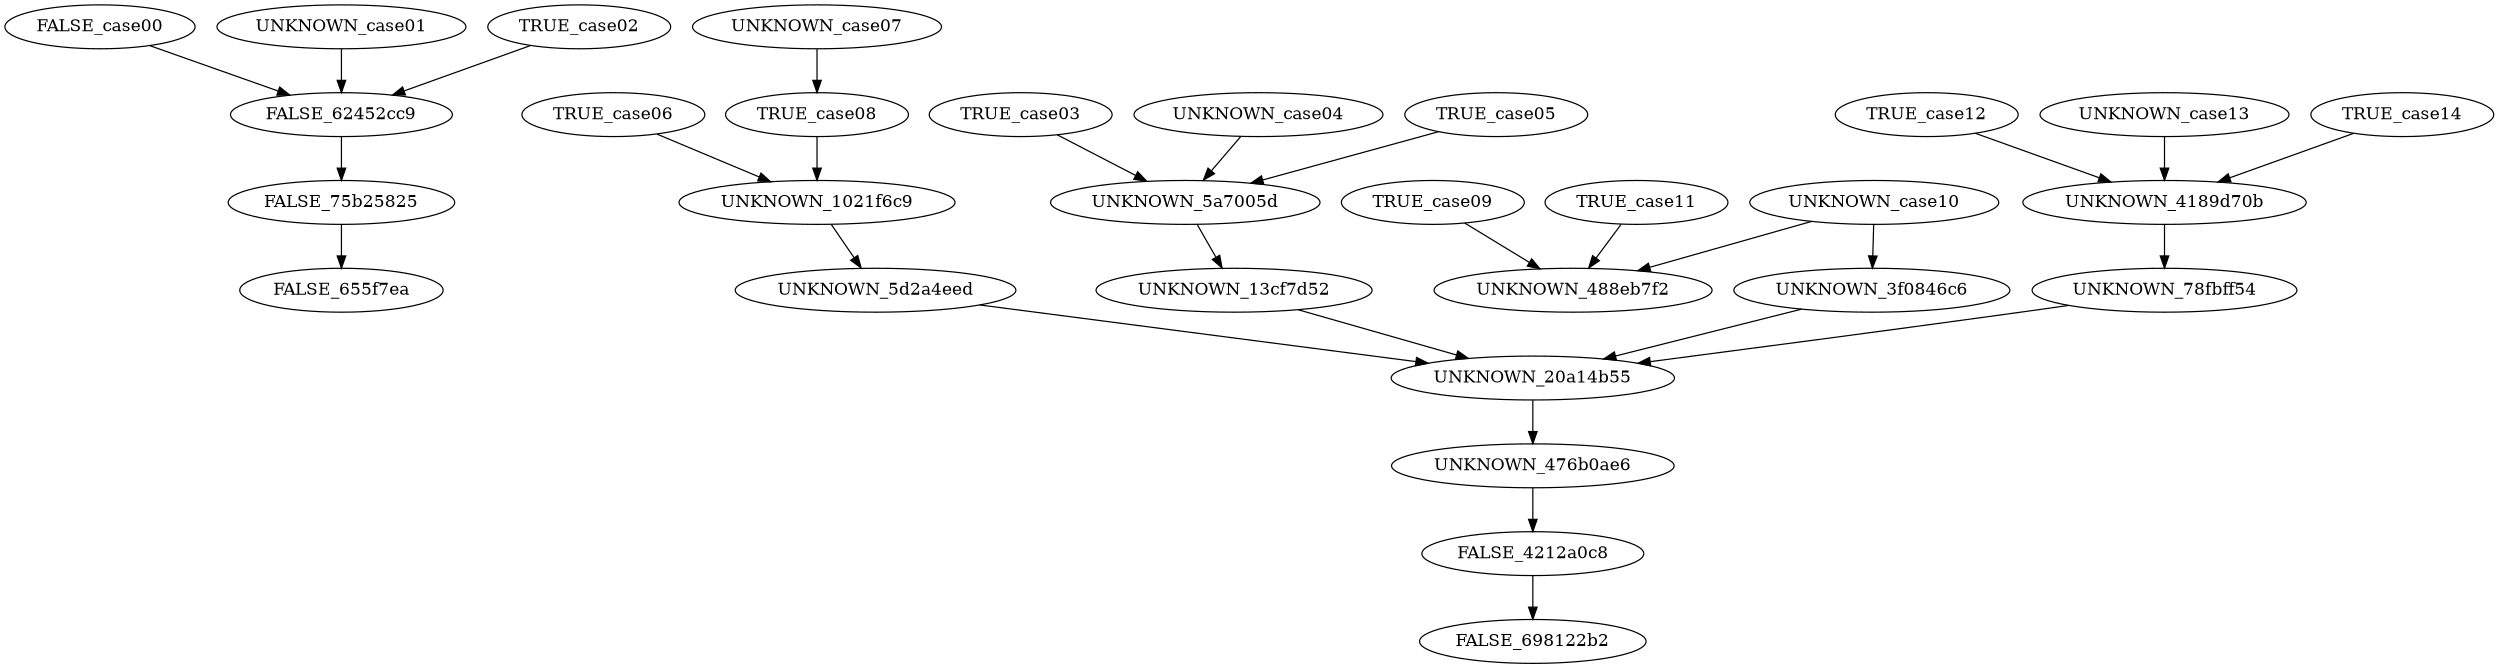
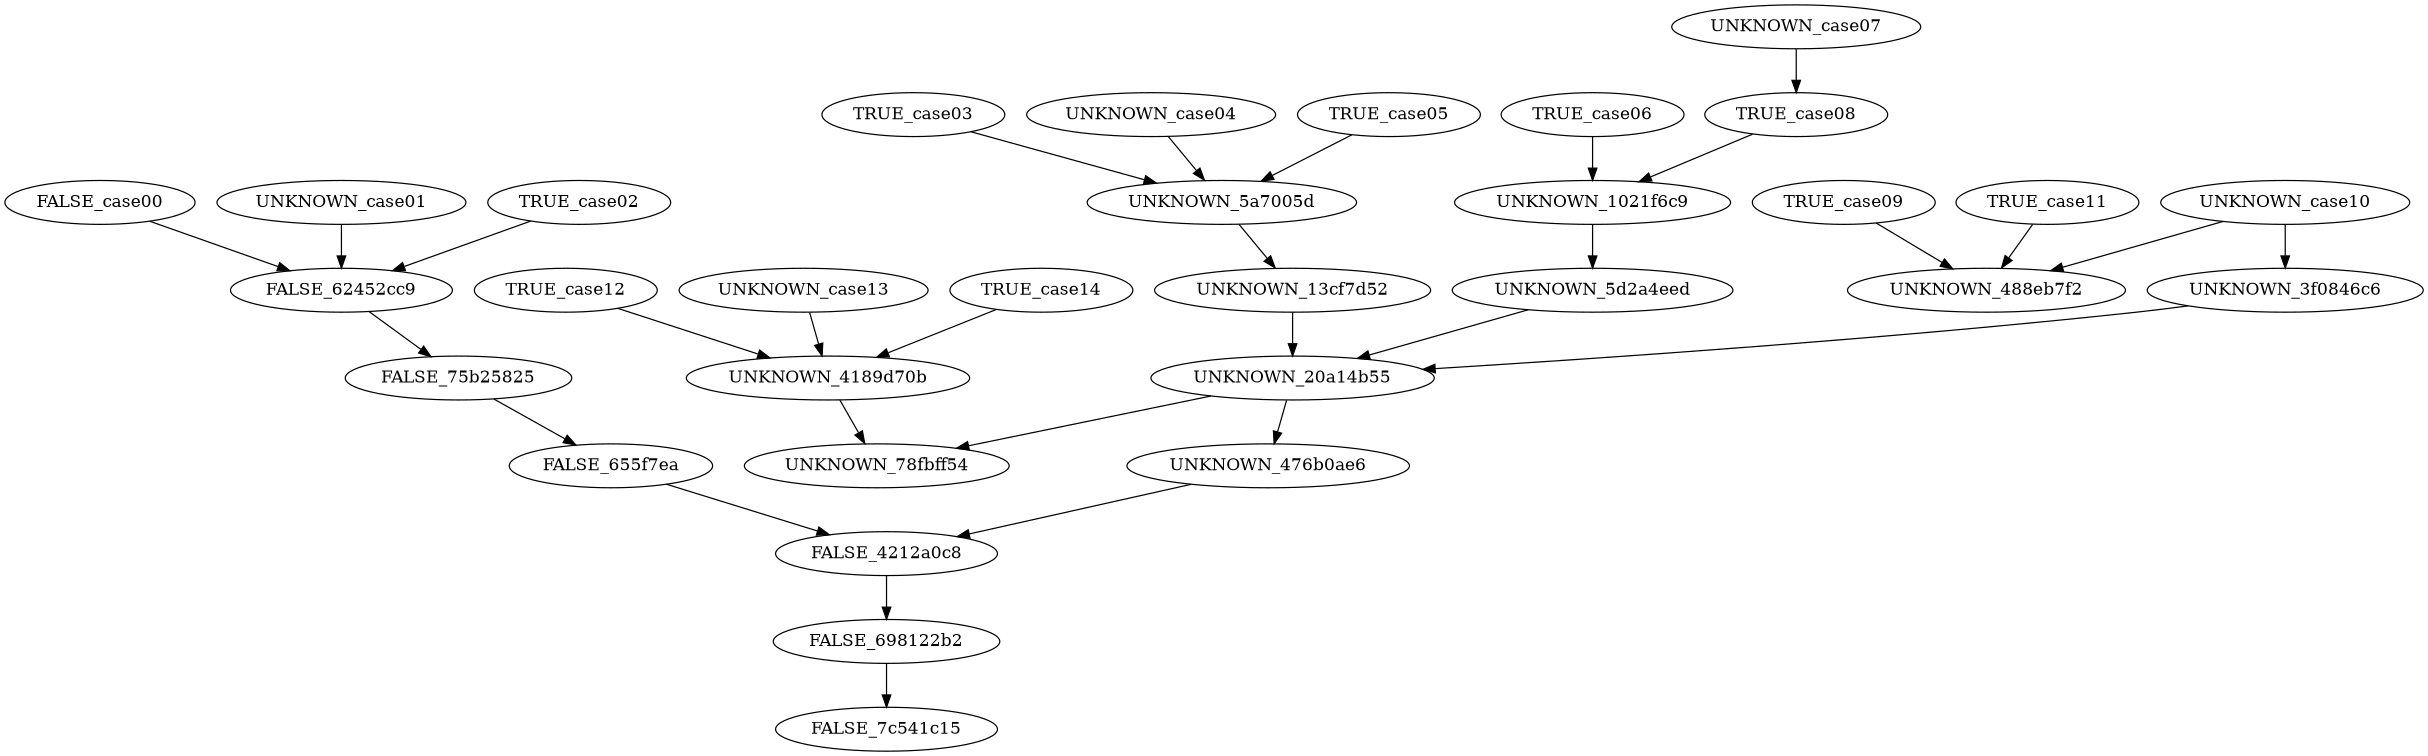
edge "UNKNOWN_78fbff54" -> "UNKNOWN_20a14b55": reversed
edge "FALSE_655f7ea" -> "FALSE_4212a0c8": added
node "FALSE_7c541c15": added
